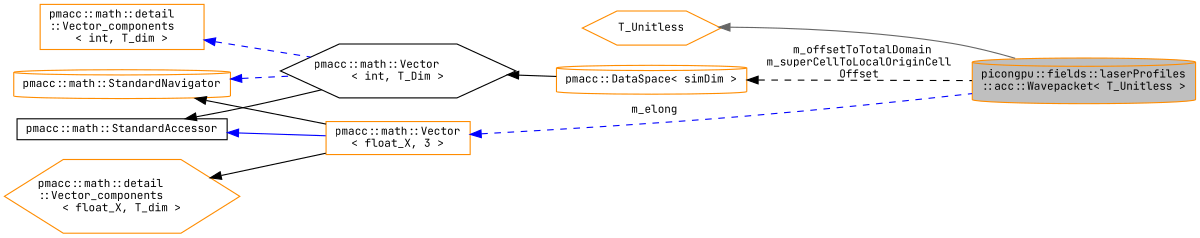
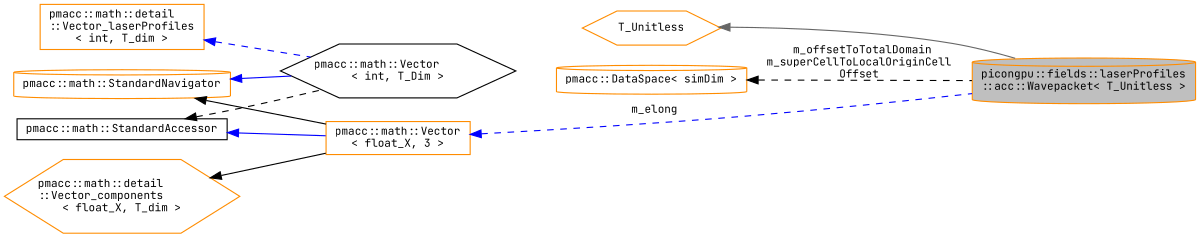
node "pmacc::math::detail ::Vector_components < int, T_dim >": label "pmacc::math::detail ::Vector_components < int, T_dim >" -> "pmacc::math::detail ::Vector_laserProfiles < int, T_dim >"
edge "pmacc::DataSpace< simDim >" -> "pmacc::math::Vector < int, T_Dim >": removed
edge "pmacc::math::Vector < int, T_Dim >" -> "pmacc::math::StandardNavigator": style dashed -> solid
edge "pmacc::math::Vector < int, T_Dim >" -> "pmacc::math::StandardAccessor": style solid -> dashed
